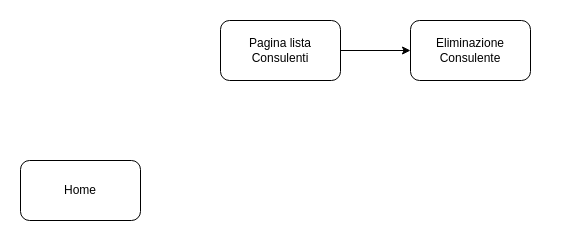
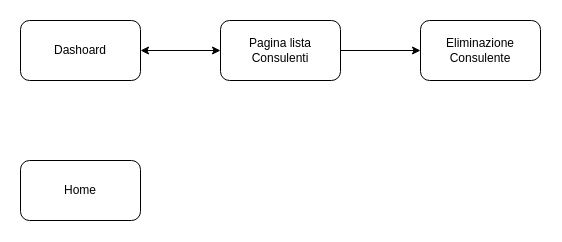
node "Dashoard": added
edge "Dashoard" -- "Pagina lista Consulenti": added
node "Eliminazione Consulente": moved (471, 51) -> (481, 51)
